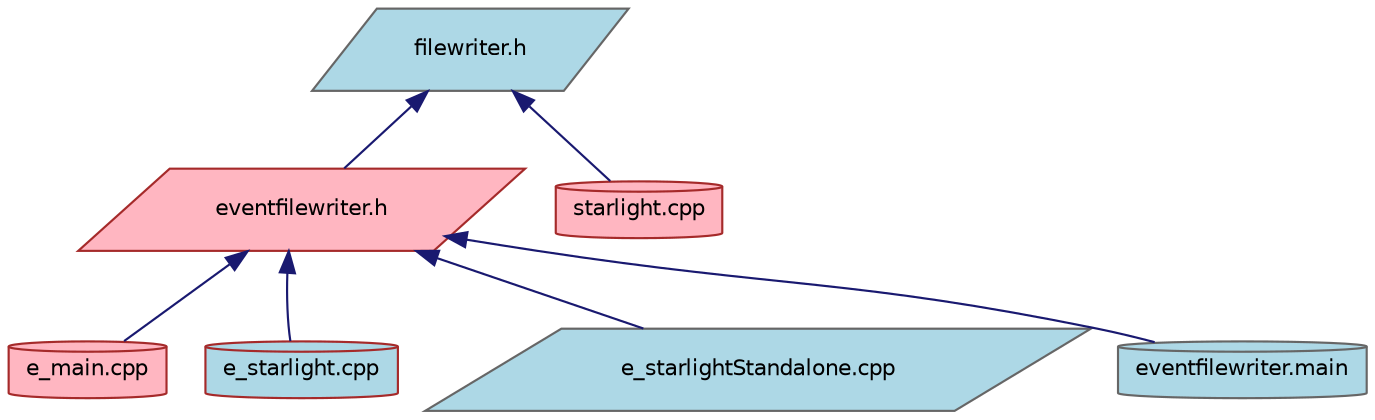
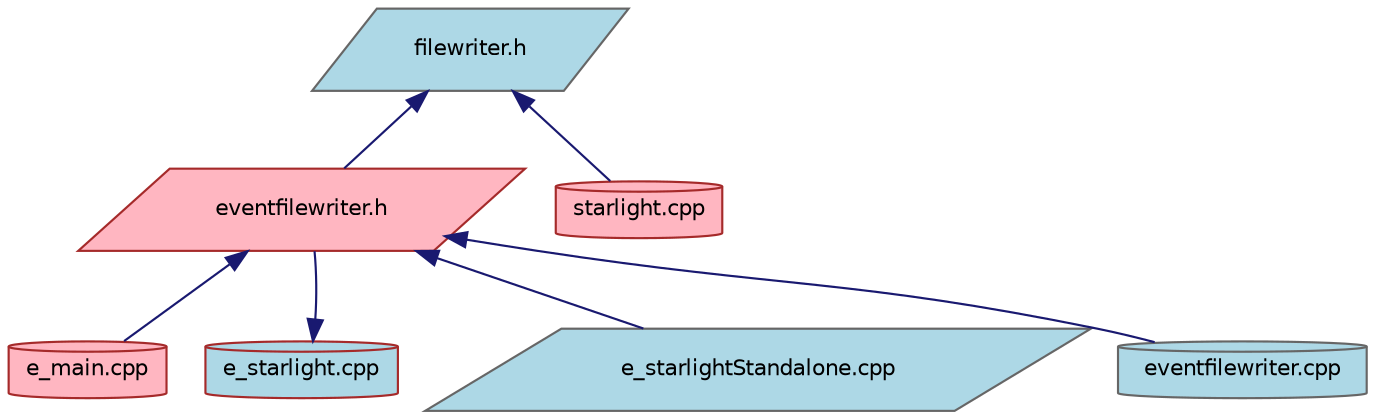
edge "e_starlight.cpp" -> "eventfilewriter.h": reversed
node "eventfilewriter.main": label "eventfilewriter.main" -> "eventfilewriter.cpp"
